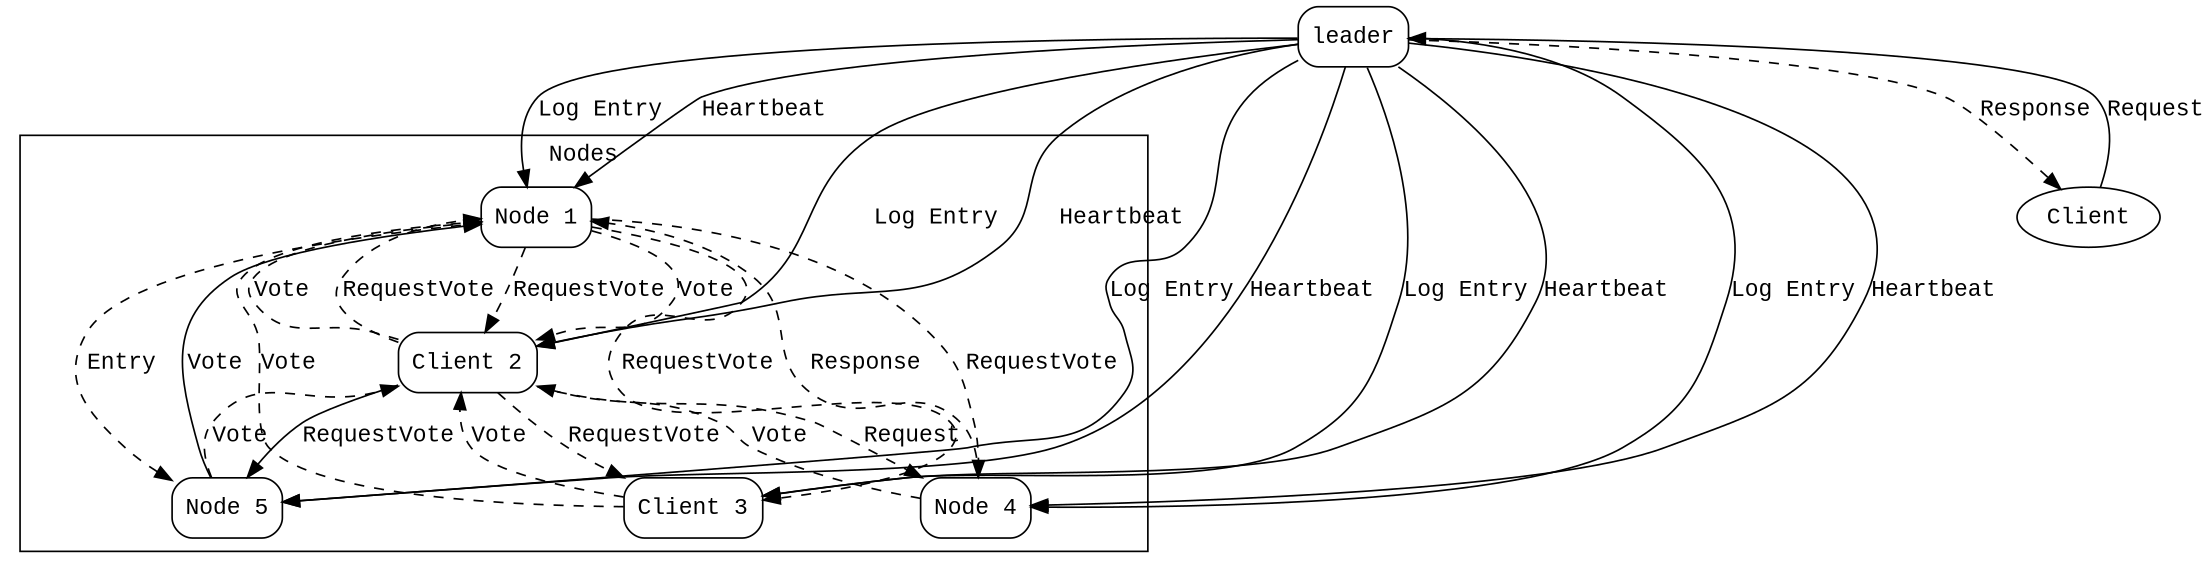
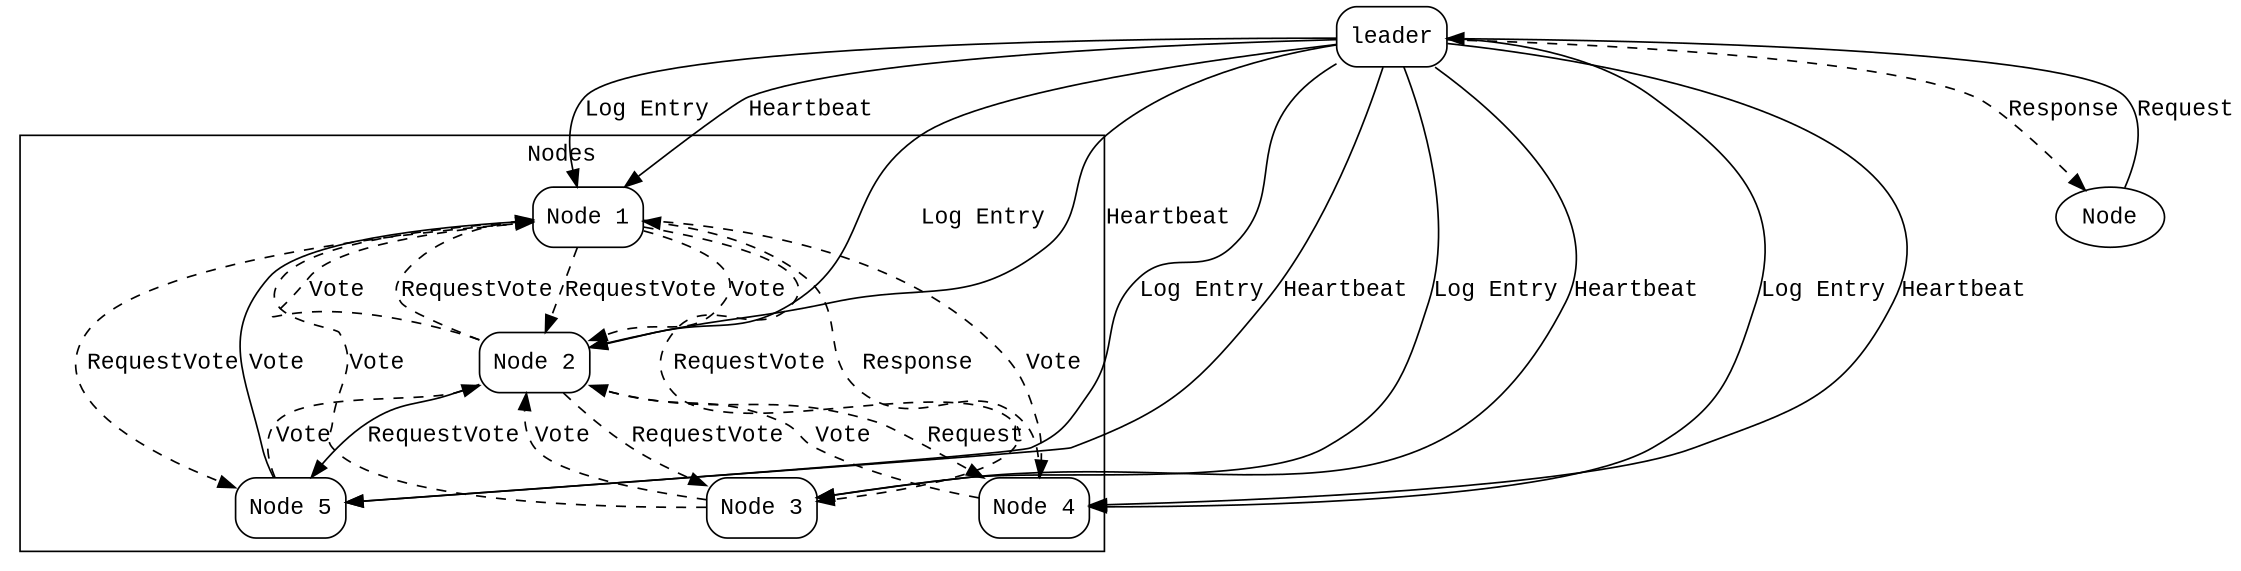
node "Client": label "Client" -> "Node"
edge "Node 1" -> "Node 5": label "Entry" -> "RequestVote"
node "Client 2": label "Client 2" -> "Node 2"
edge "Node 1" -> "Node 4": label "RequestVote" -> "Vote"
node "Client 3": label "Client 3" -> "Node 3"
